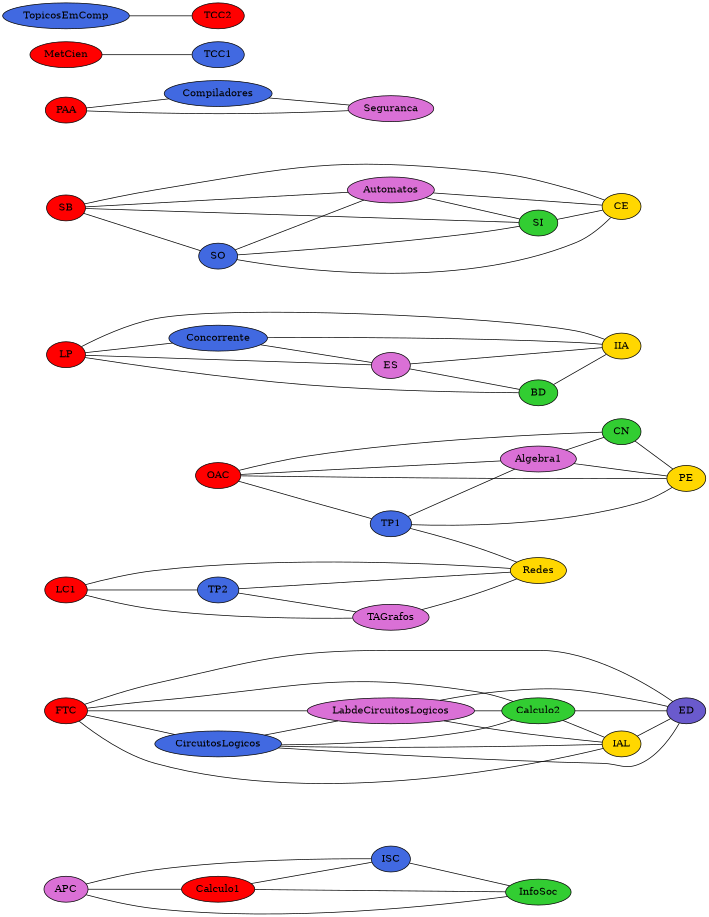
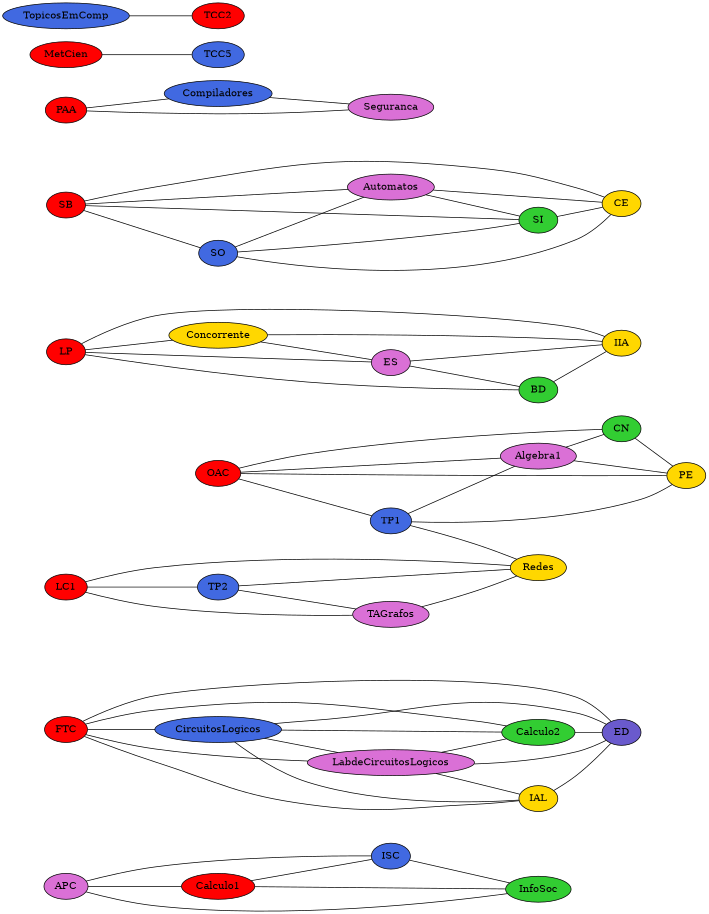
node "TCC1": label "TCC1" -> "TCC5"
node "Concorrente": fillcolor royalblue -> gold
edge "Calculo2" -- "IAL": removed
